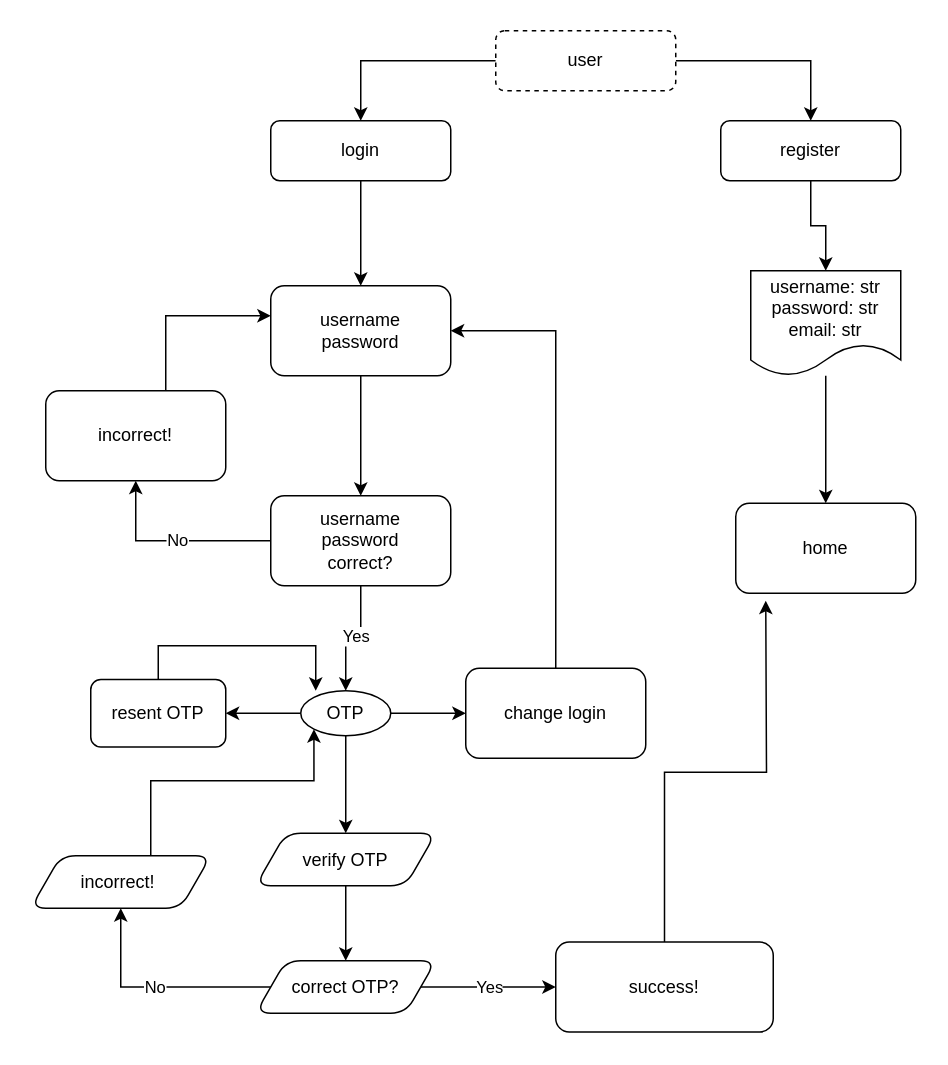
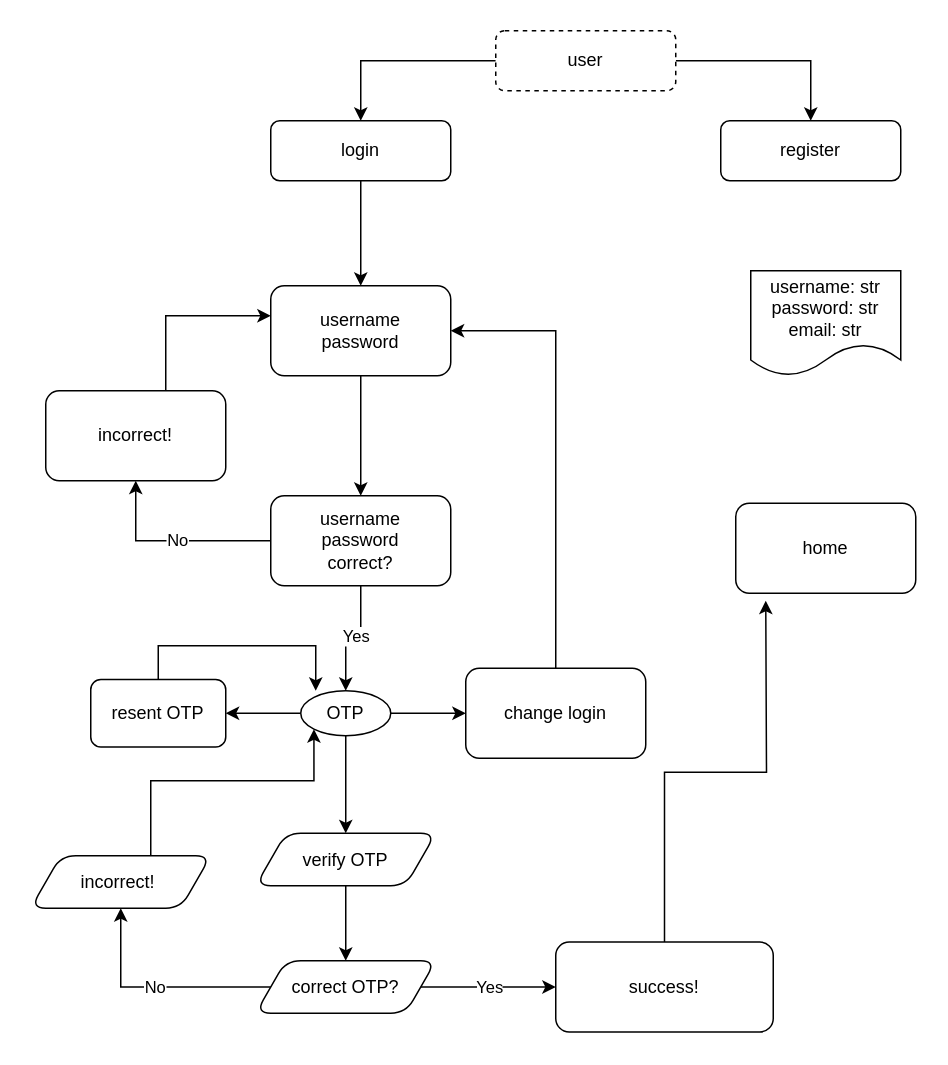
edge "register" -> "username: str password: str email: str": removed
edge "username: str password: str email: str" -> "home": removed
